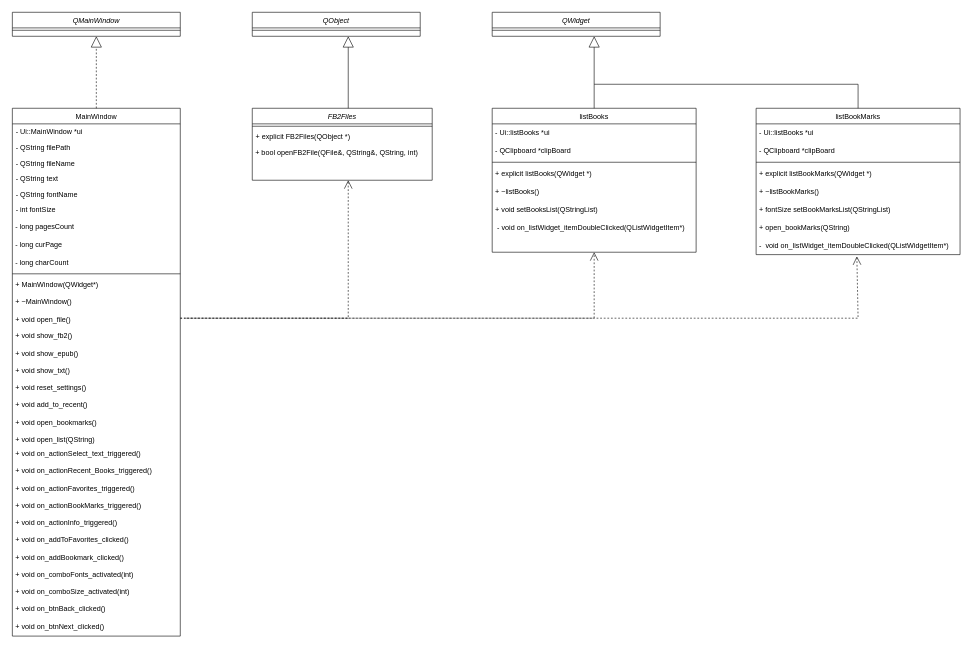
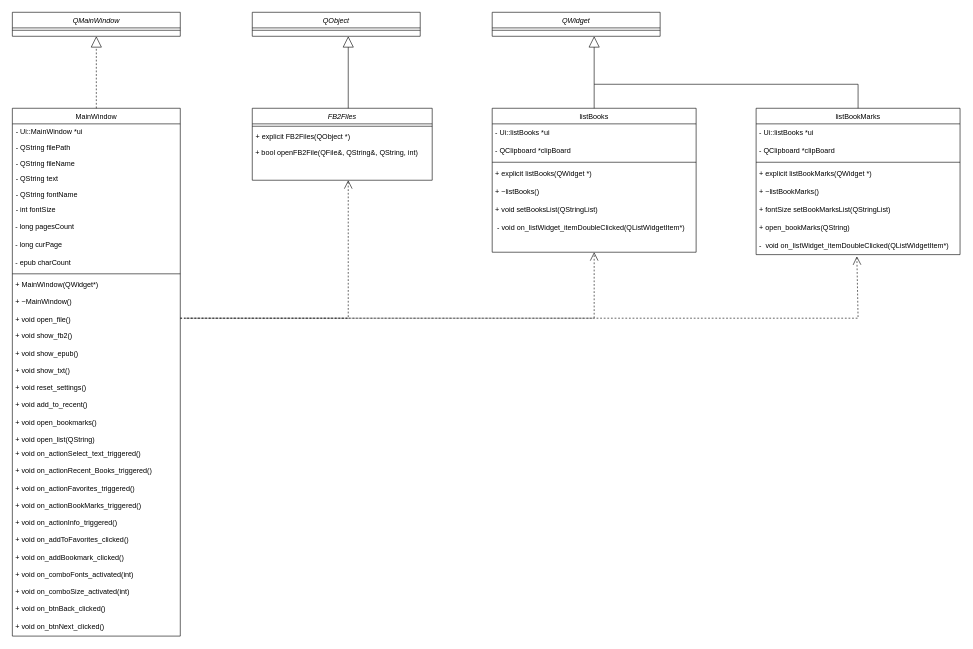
node "- long charCount": label "- long charCount" -> "- epub charCount"
